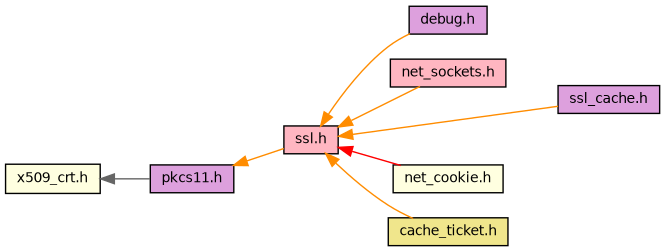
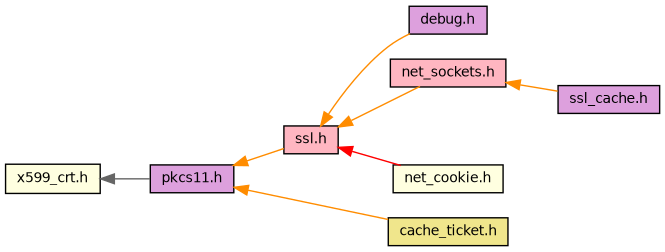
edge "ssl_cache.h" -> "ssl.h": now "ssl_cache.h" -> "net_sockets.h"
node "x509_crt.h": label "x509_crt.h" -> "x599_crt.h"
edge "cache_ticket.h" -> "ssl.h": now "cache_ticket.h" -> "pkcs11.h"
